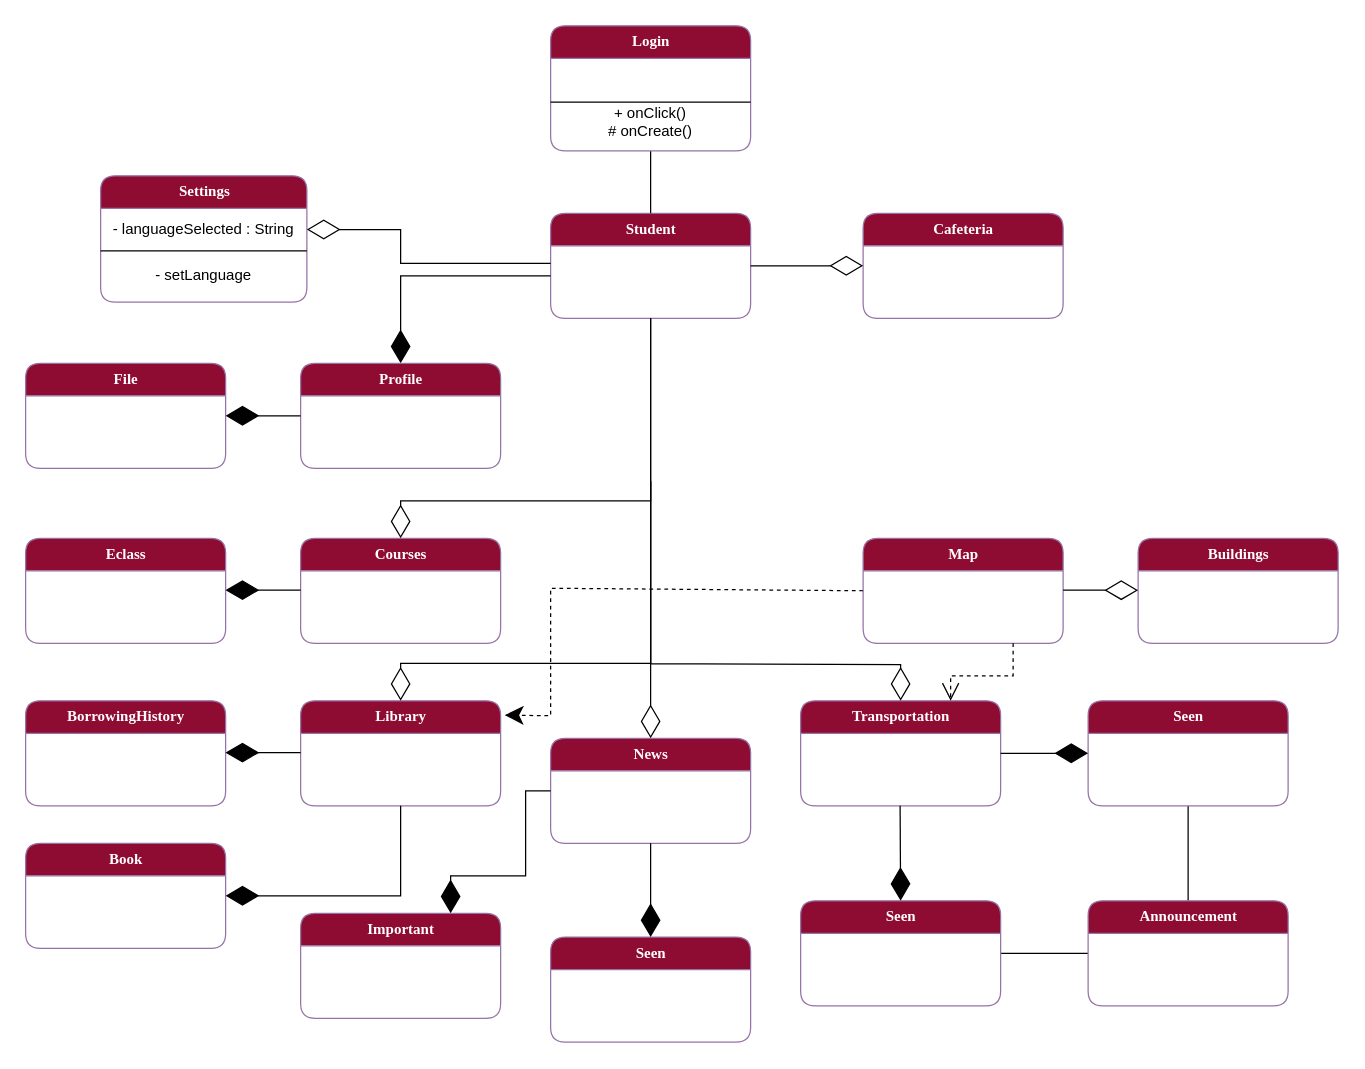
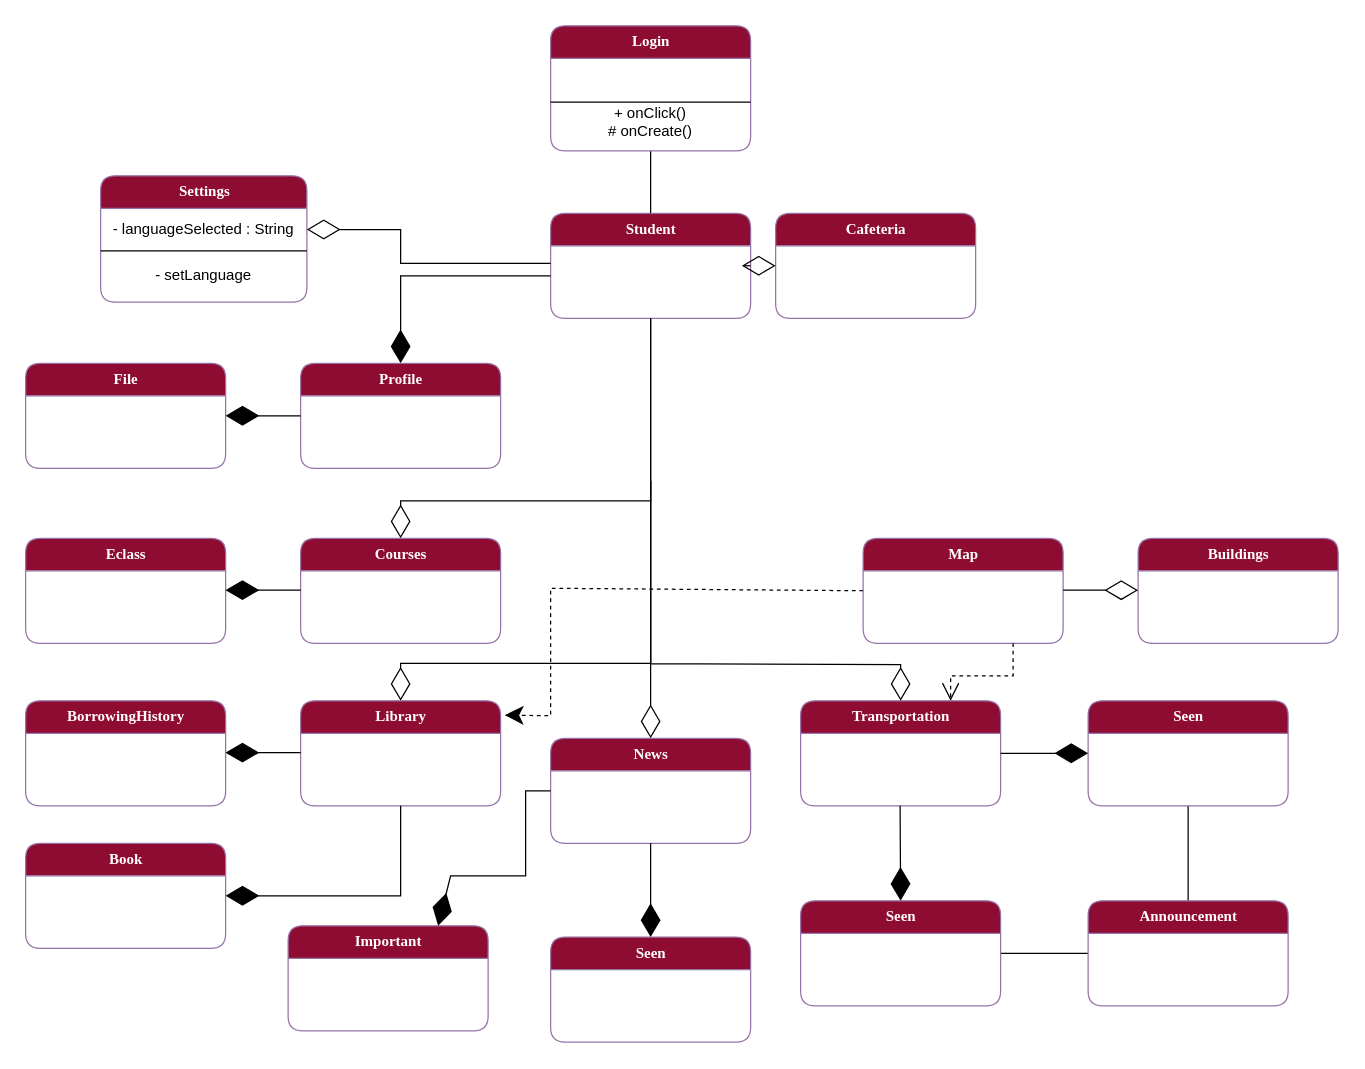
node "Cafeteria": moved (963, 266) -> (876, 266)
node "Important": moved (401, 966) -> (388, 978)
